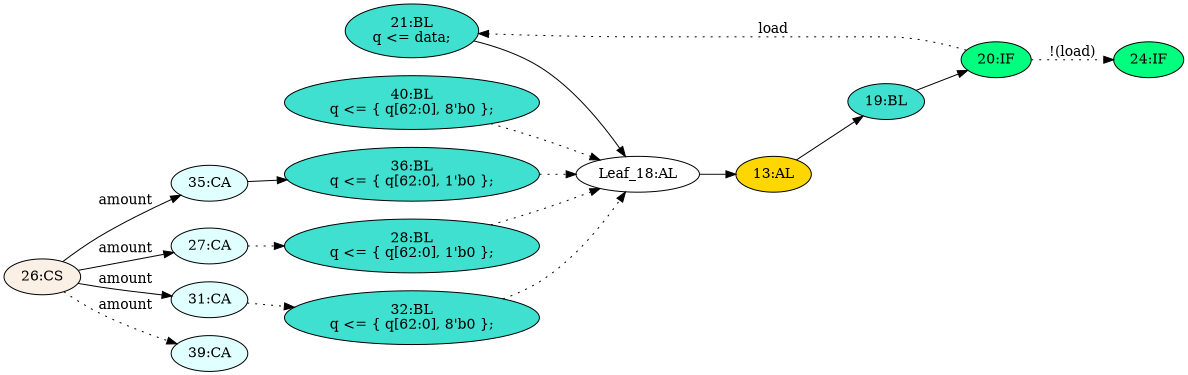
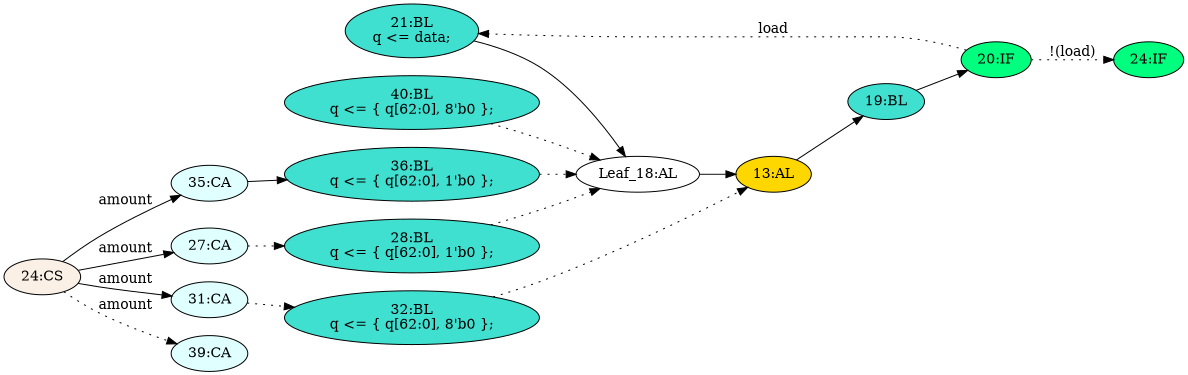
edge "32:BL q <= { q[62:0], 8'b0 };" -> "Leaf_18:AL": now "32:BL q <= { q[62:0], 8'b0 };" -> "13:AL"
node "26:CS": label "26:CS" -> "24:CS"
